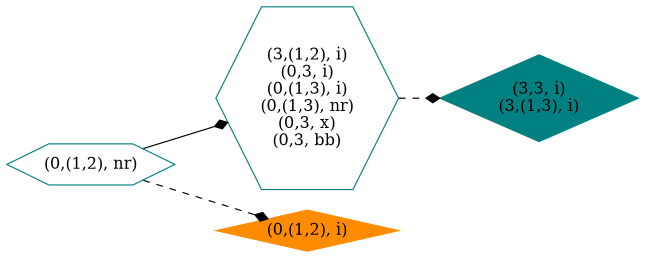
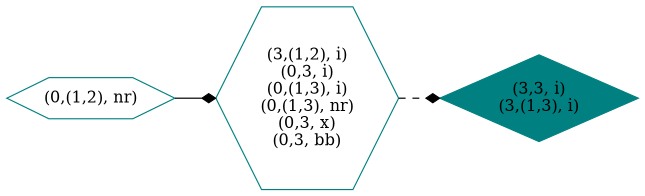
node "(0,(1,2), i)": removed
